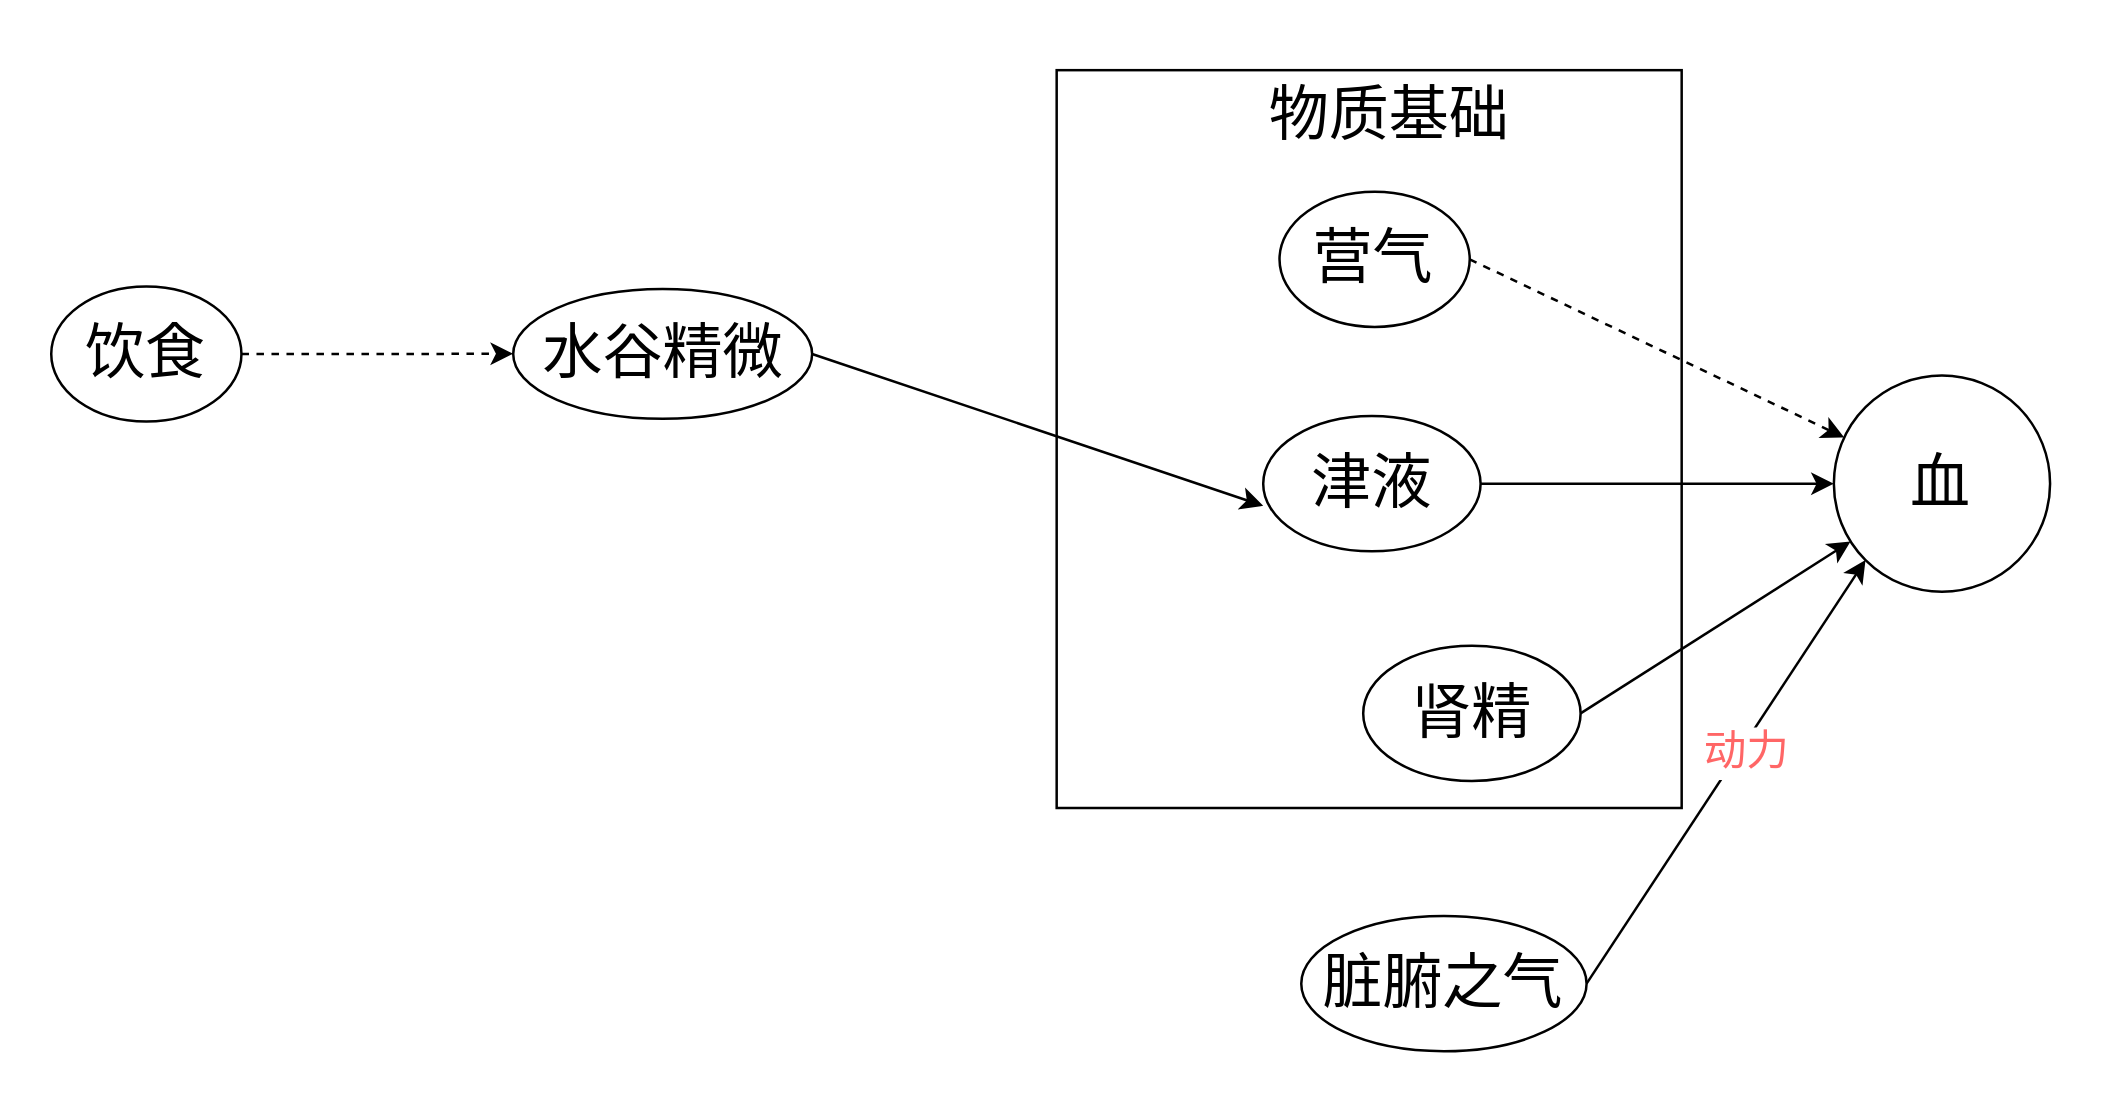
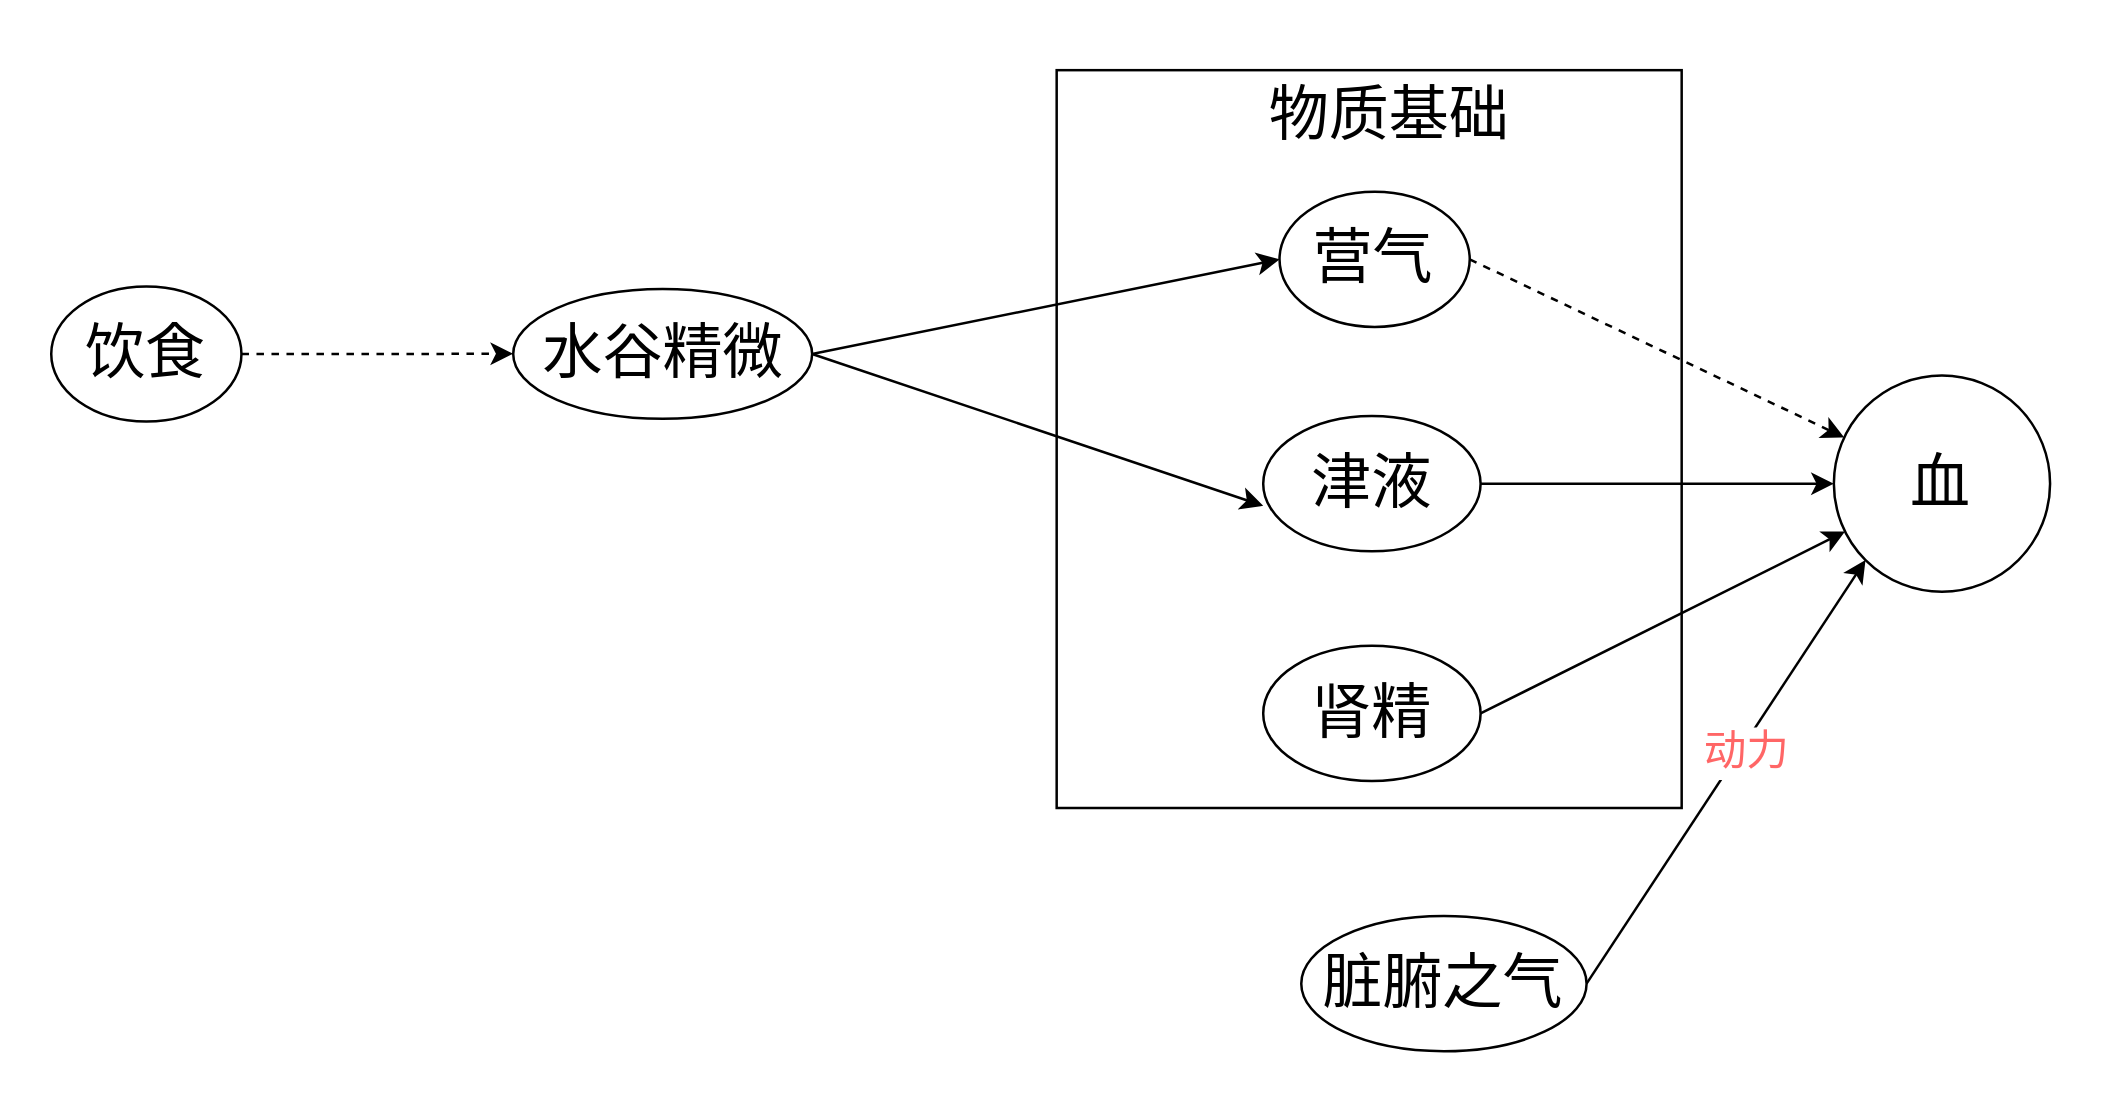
edge "水谷精微" -> "营气": added
node "肾精": moved (1472, 713) -> (1372, 713)
